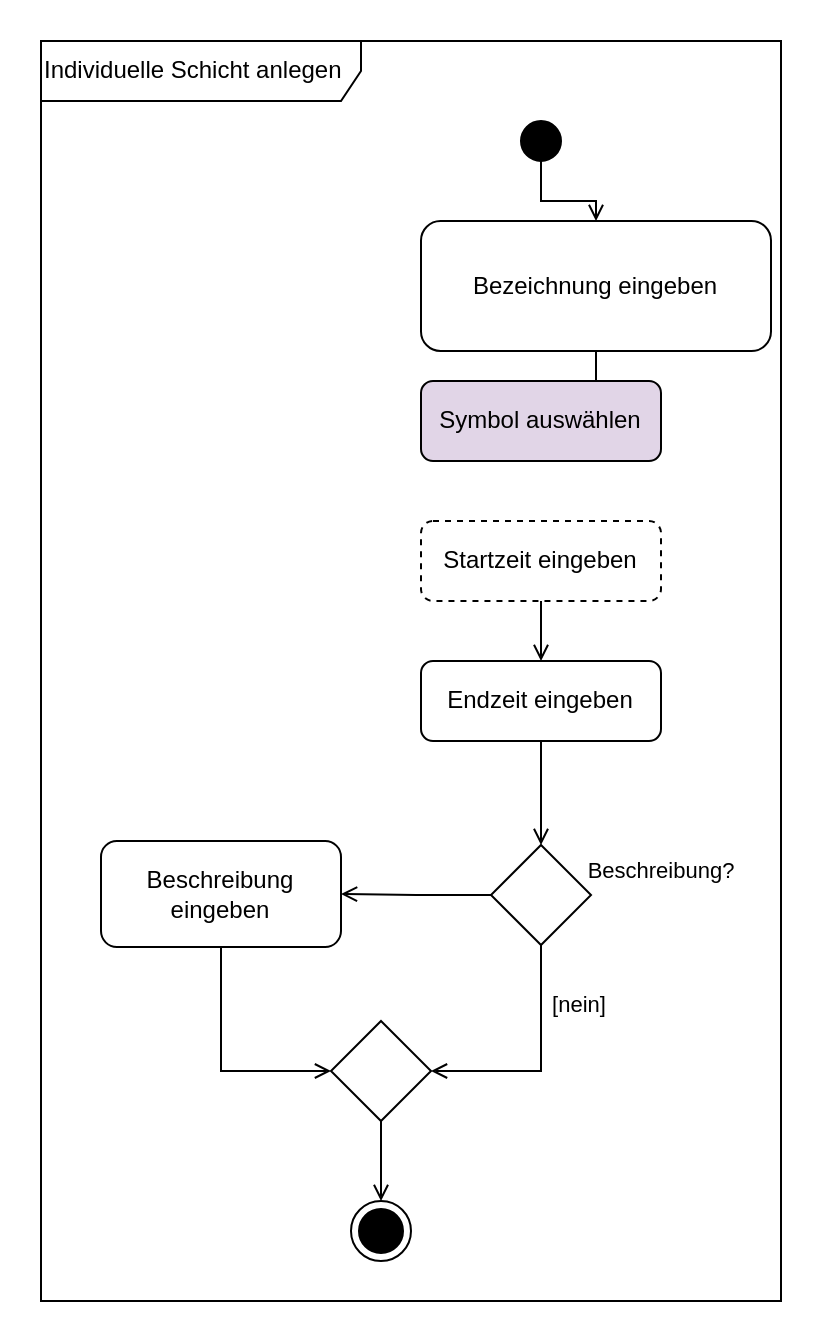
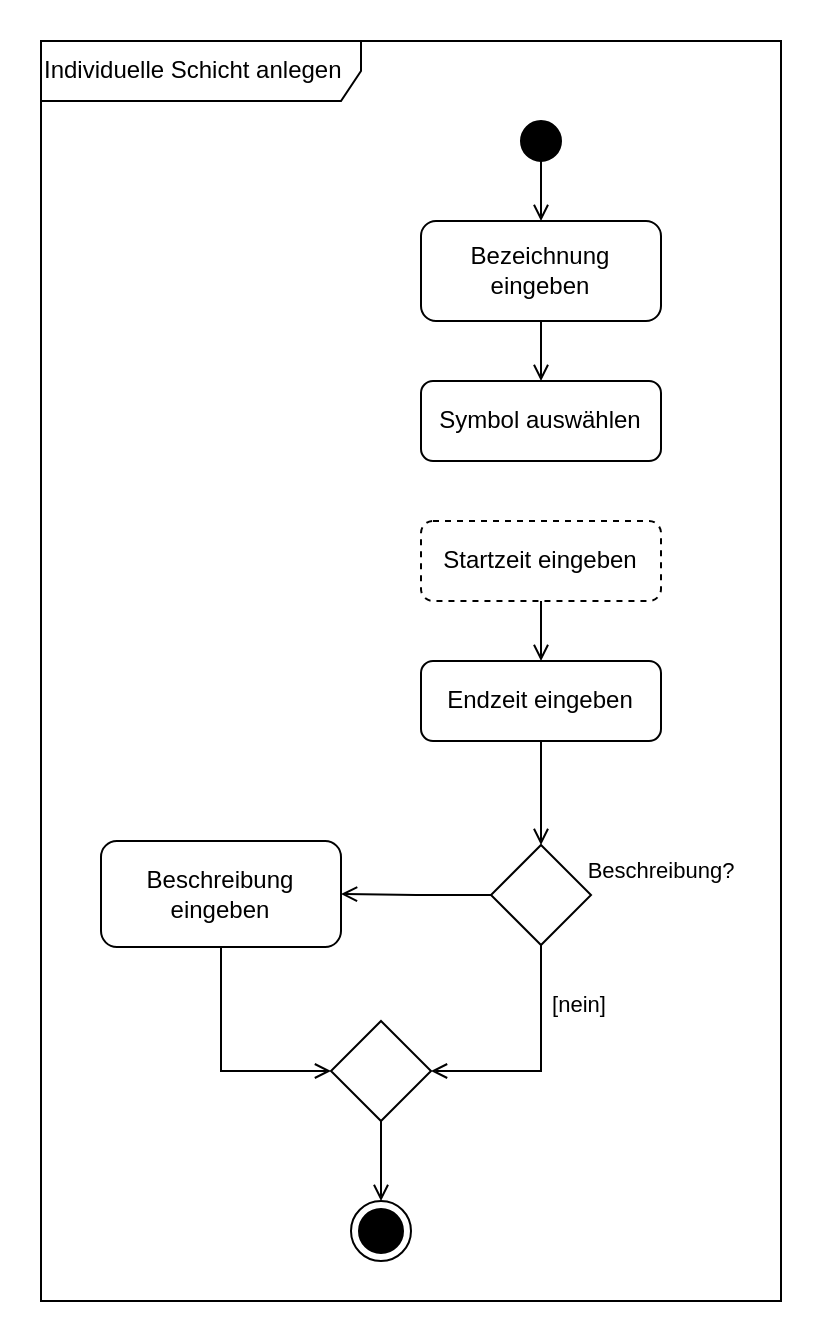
node "Bezeichnung eingeben": size 350x130 -> 240x100
node "Symbol auswählen": fillcolor #e1d5e7 -> #ffffff
